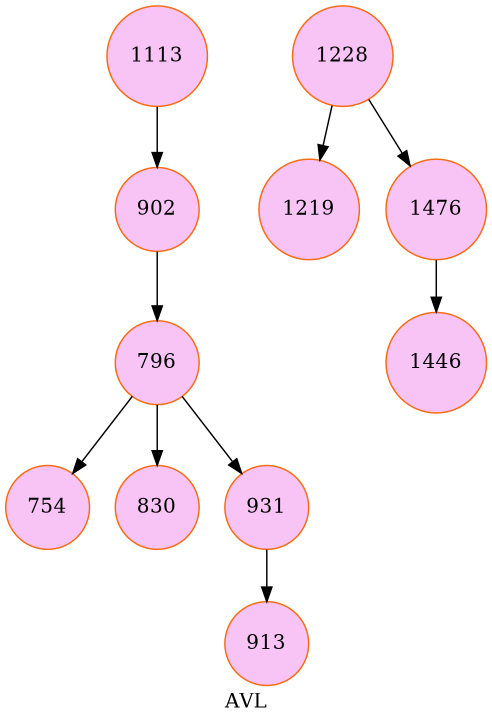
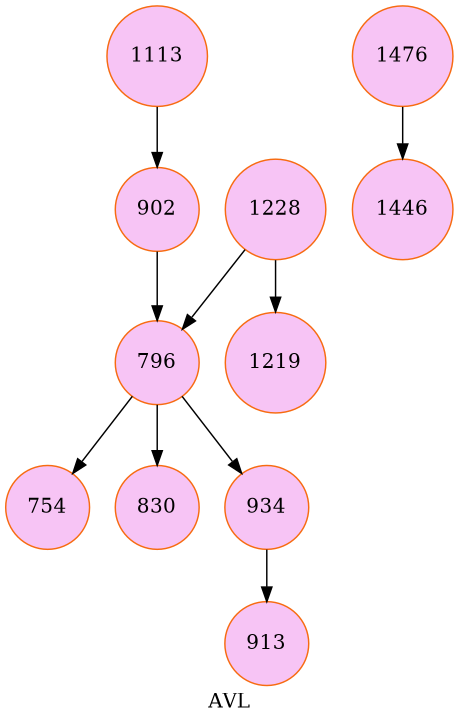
edge "1228" -> "1476": now "1228" -> "796"
node "931": label "931" -> "934"
